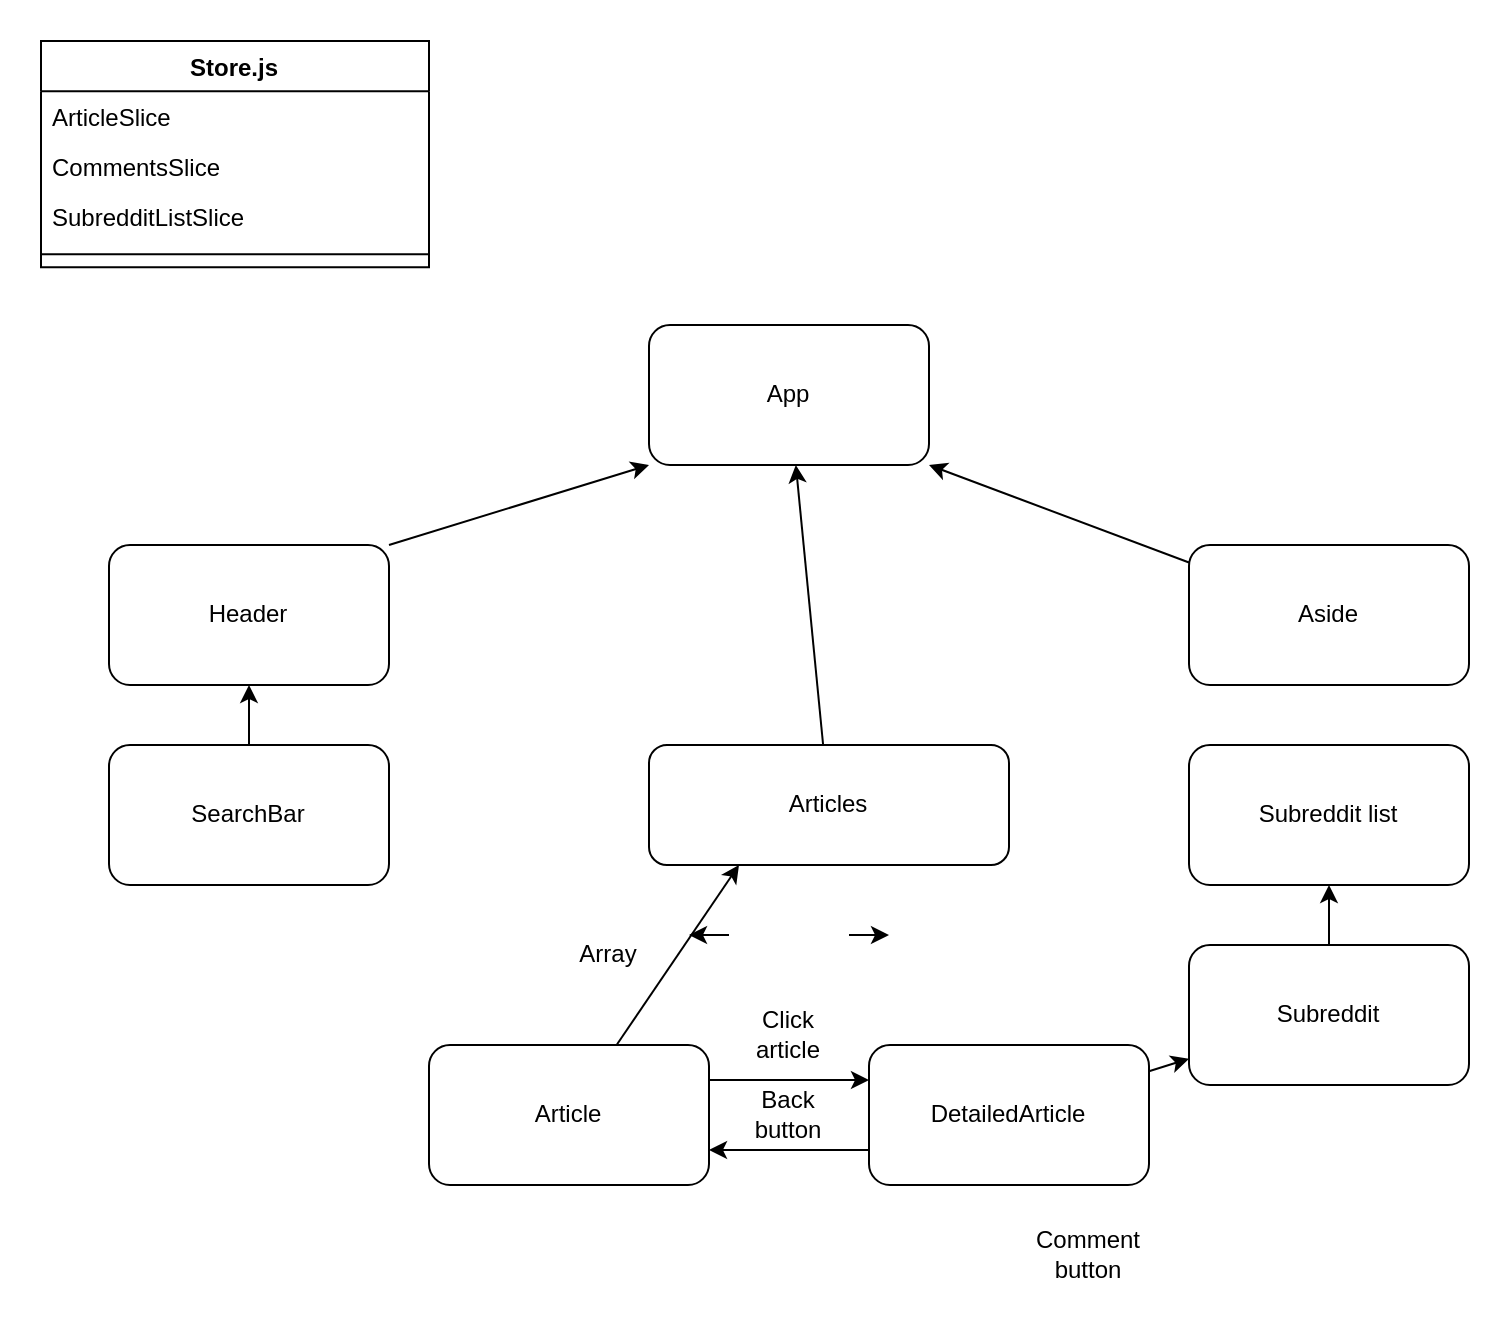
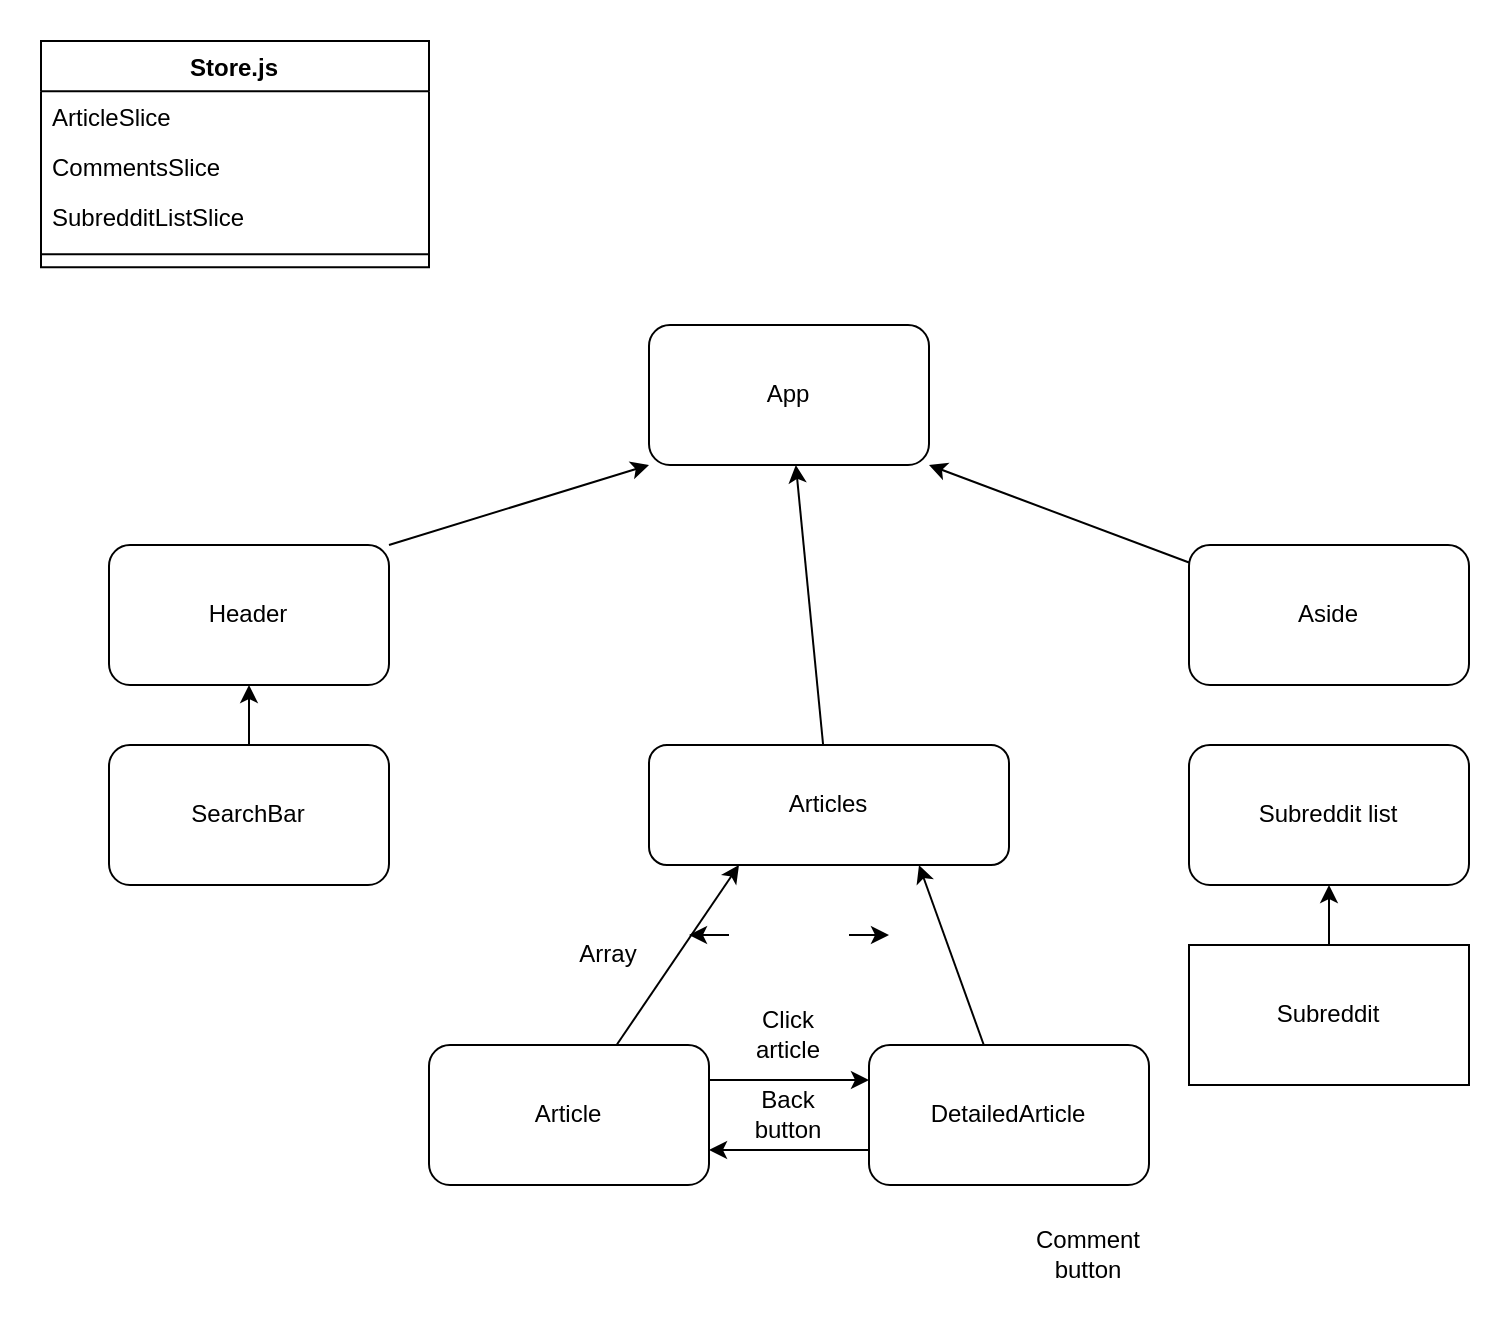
node "Subreddit": shape rounded rectangle -> rectangle
edge "DetailedArticle" -> "Subreddit": now "DetailedArticle" -> "Articles"
